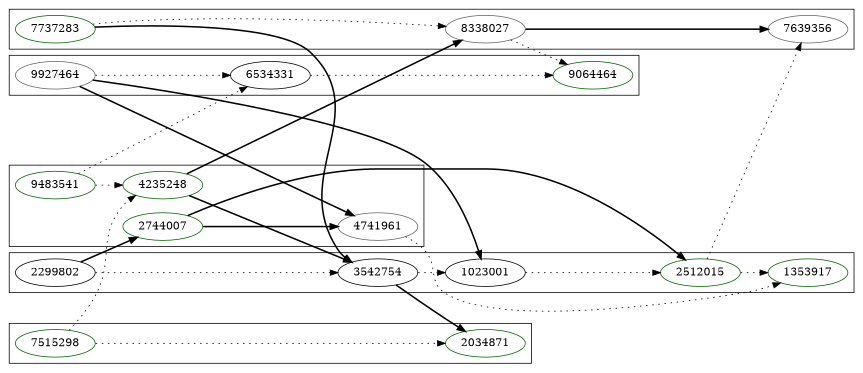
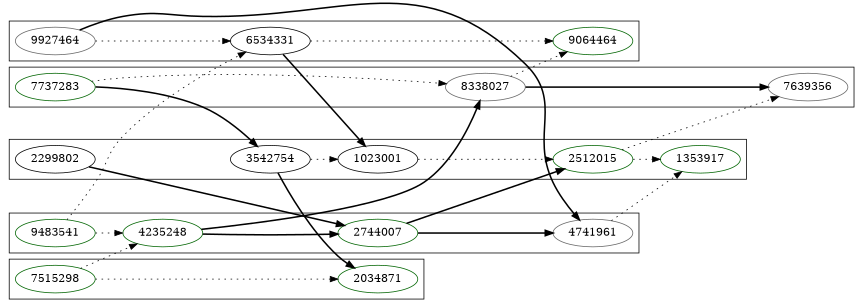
edge "9927464" -> "1023001": now "6534331" -> "1023001"
edge "4235248" -> "3542754": now "4235248" -> "2744007"
edge "2299802" -> "3542754": removed
